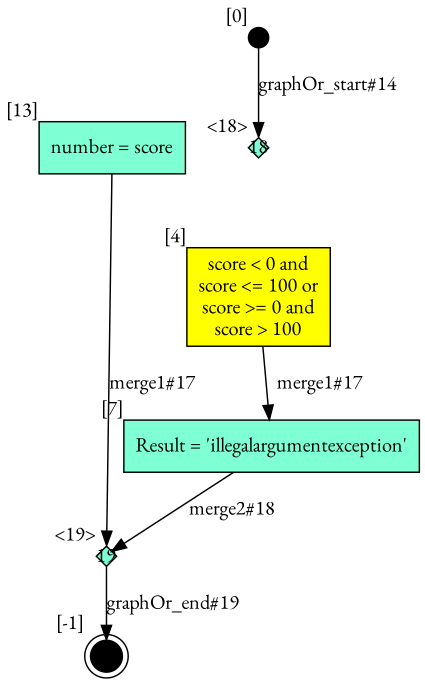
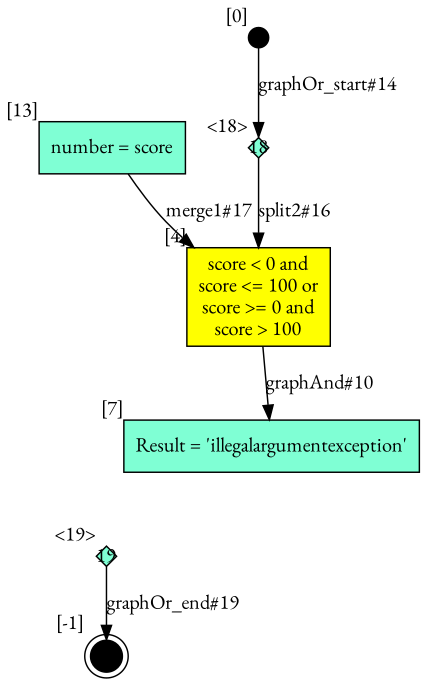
edge "18 <18>" -> "score < 0 and score <= 100 or score >= 0 and score > 100 [4]": added, label "split2#16"
edge "number = score [13]" -> "19 <19>": now "number = score [13]" -> "score < 0 and score <= 100 or score >= 0 and score > 100 [4]"
edge "score < 0 and score <= 100 or score >= 0 and score > 100 [4]" -> "Result = 'illegalargumentexception' [7]": label "merge1#17" -> "graphAnd#10"
edge "Result = 'illegalargumentexception' [7]" -> "19 <19>": removed, label "merge2#18"
